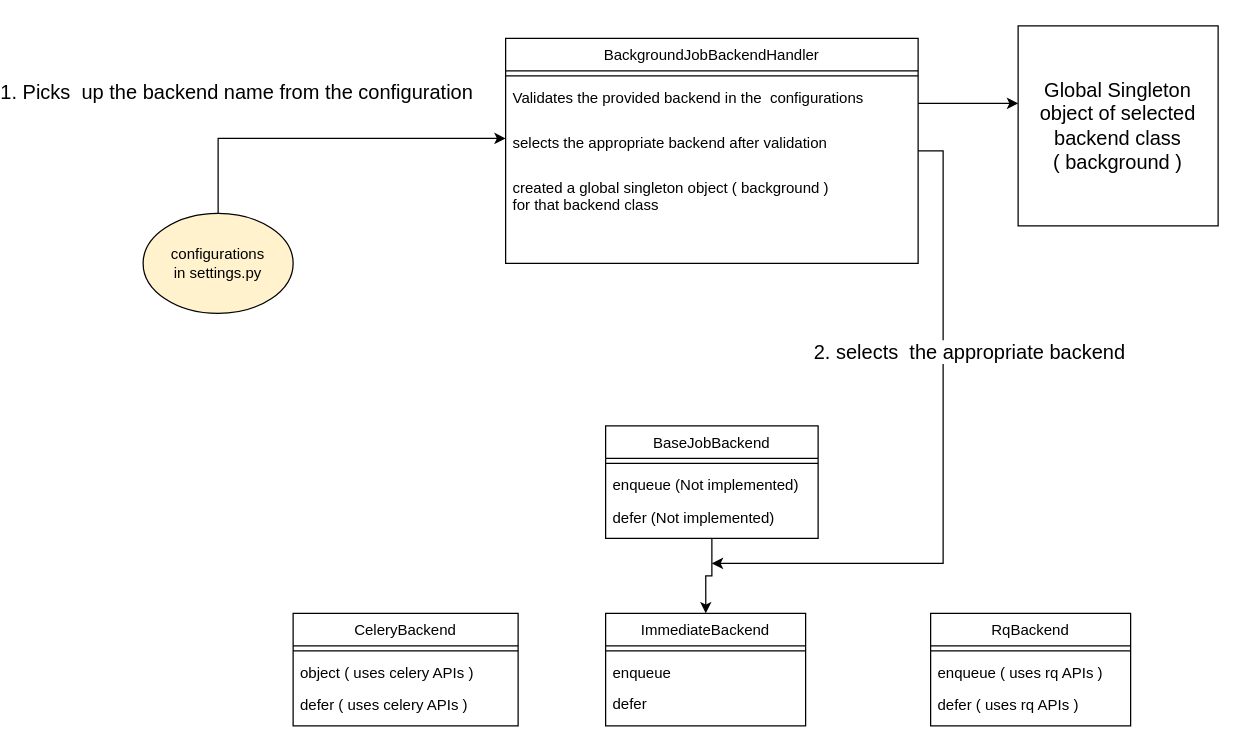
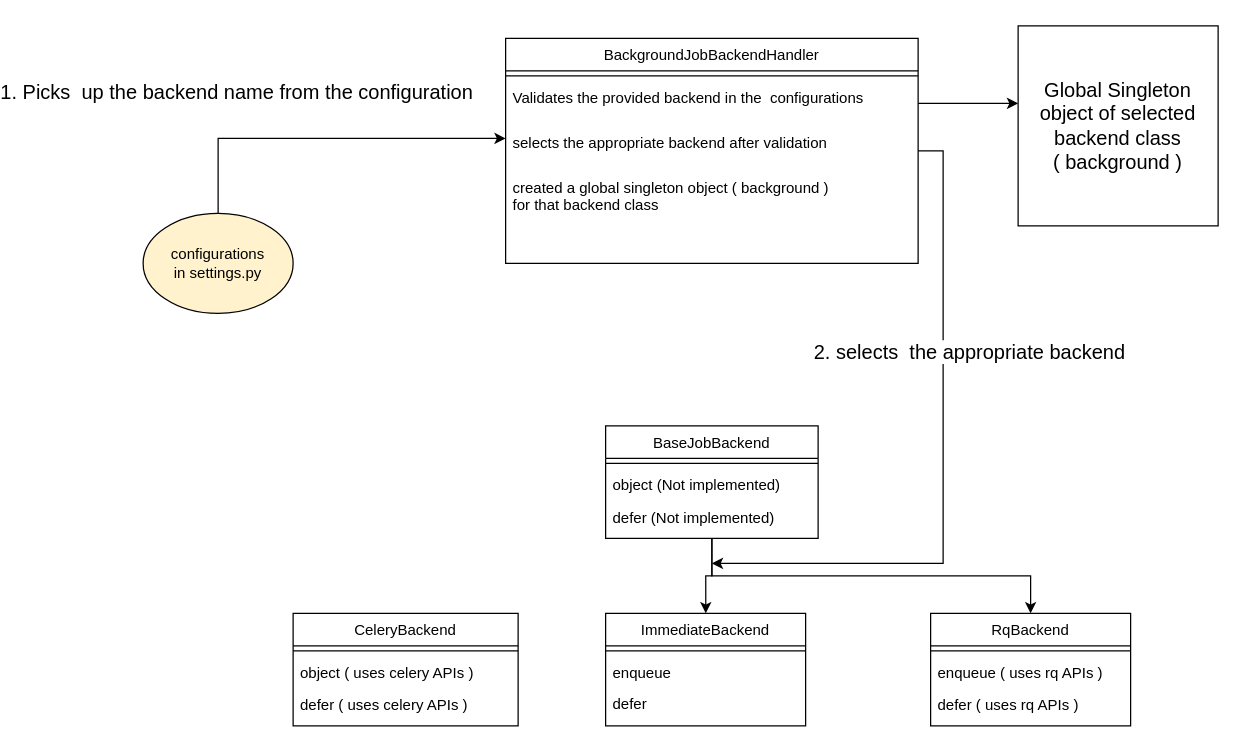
node "enqueue (Not implemented)": label "enqueue (Not implemented)" -> "object (Not implemented)"
edge "BaseJobBackend" -> "RqBackend": added
